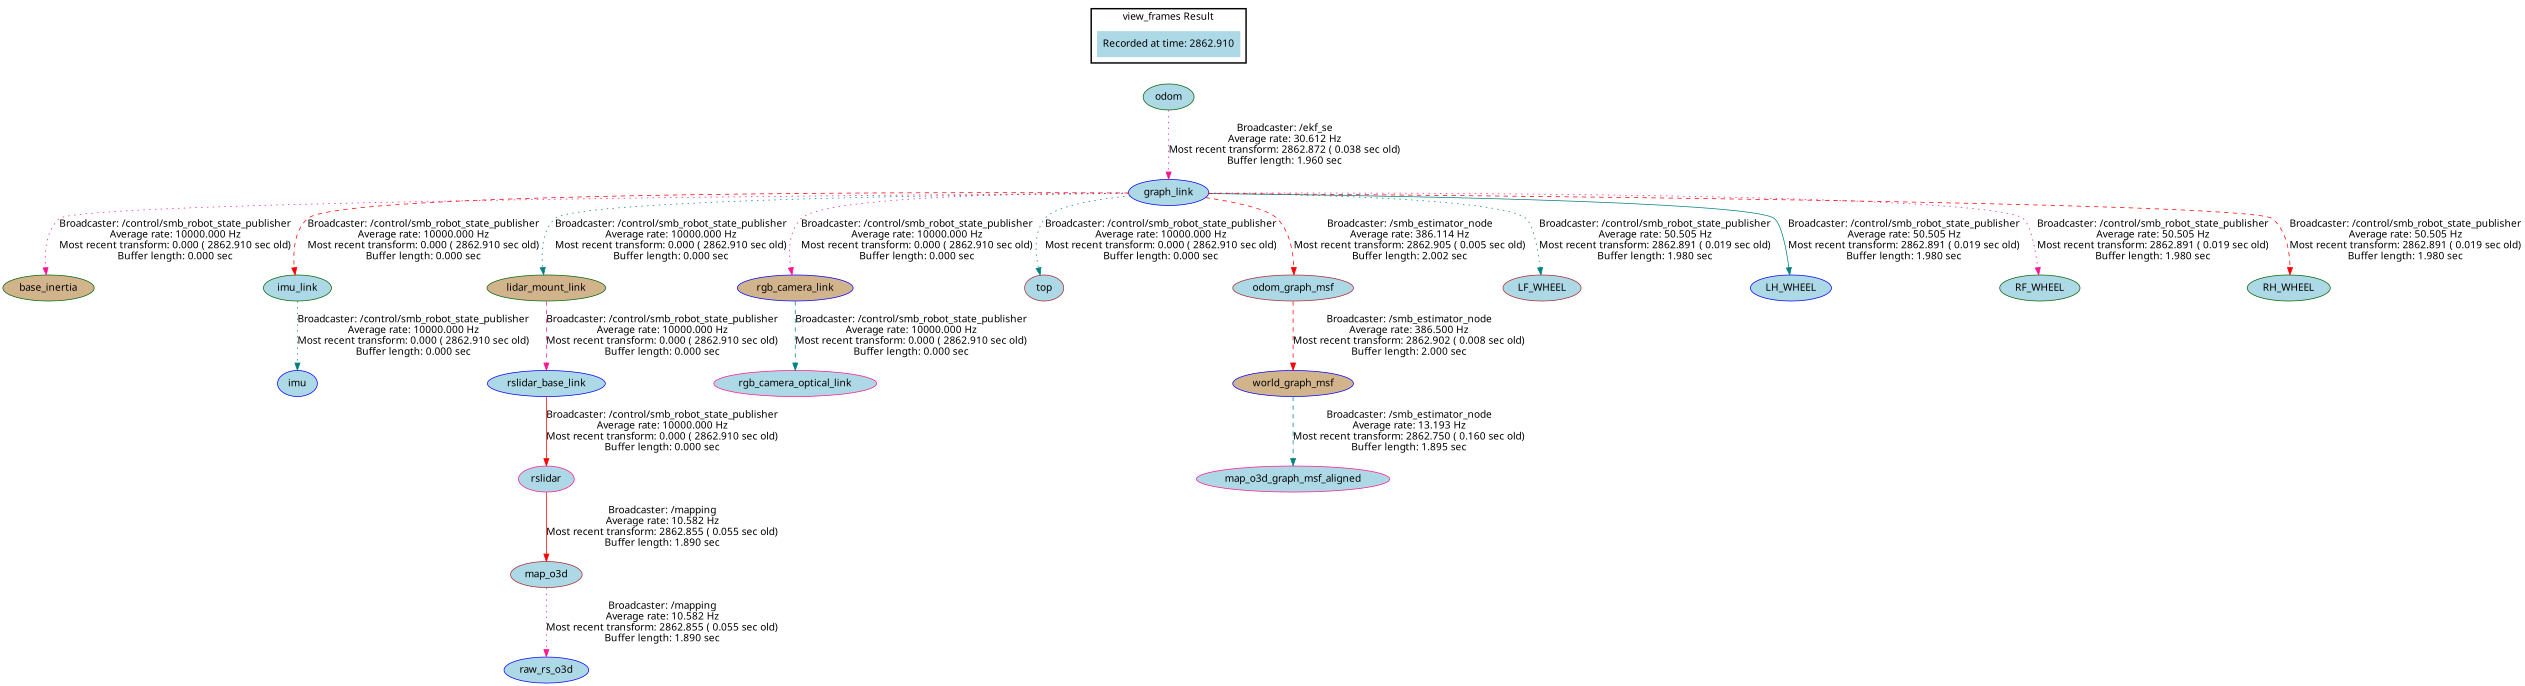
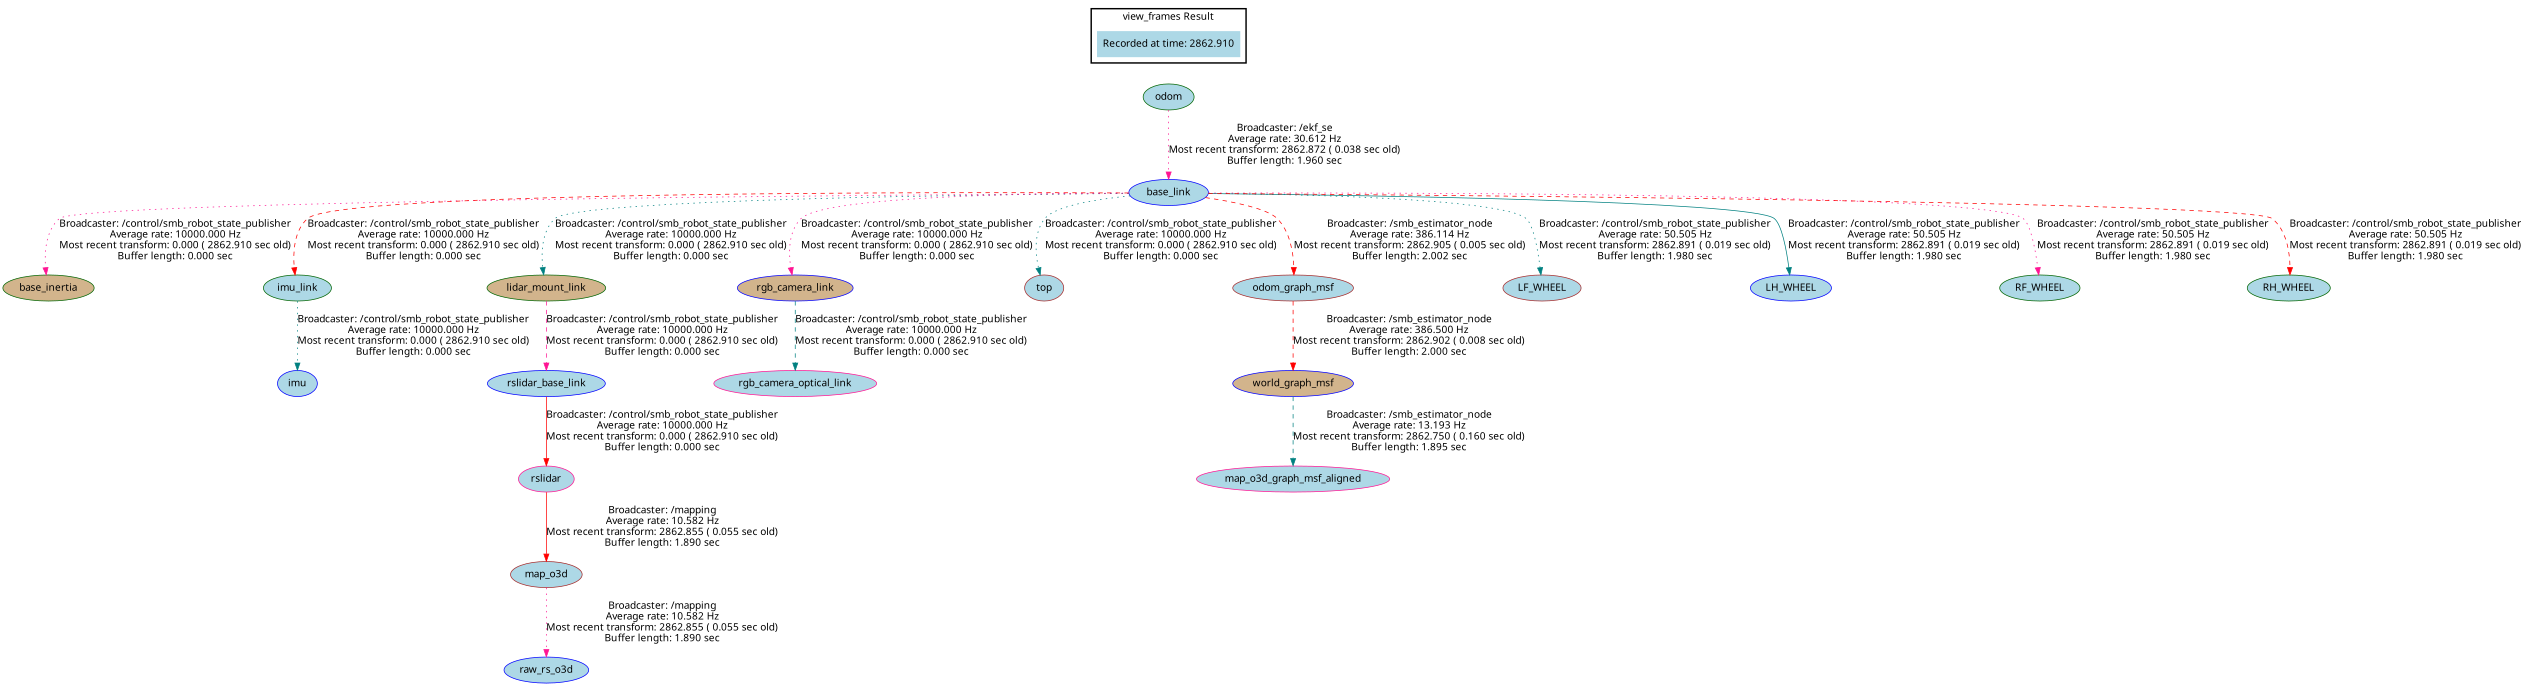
node "graph_link": label "graph_link" -> "base_link"
